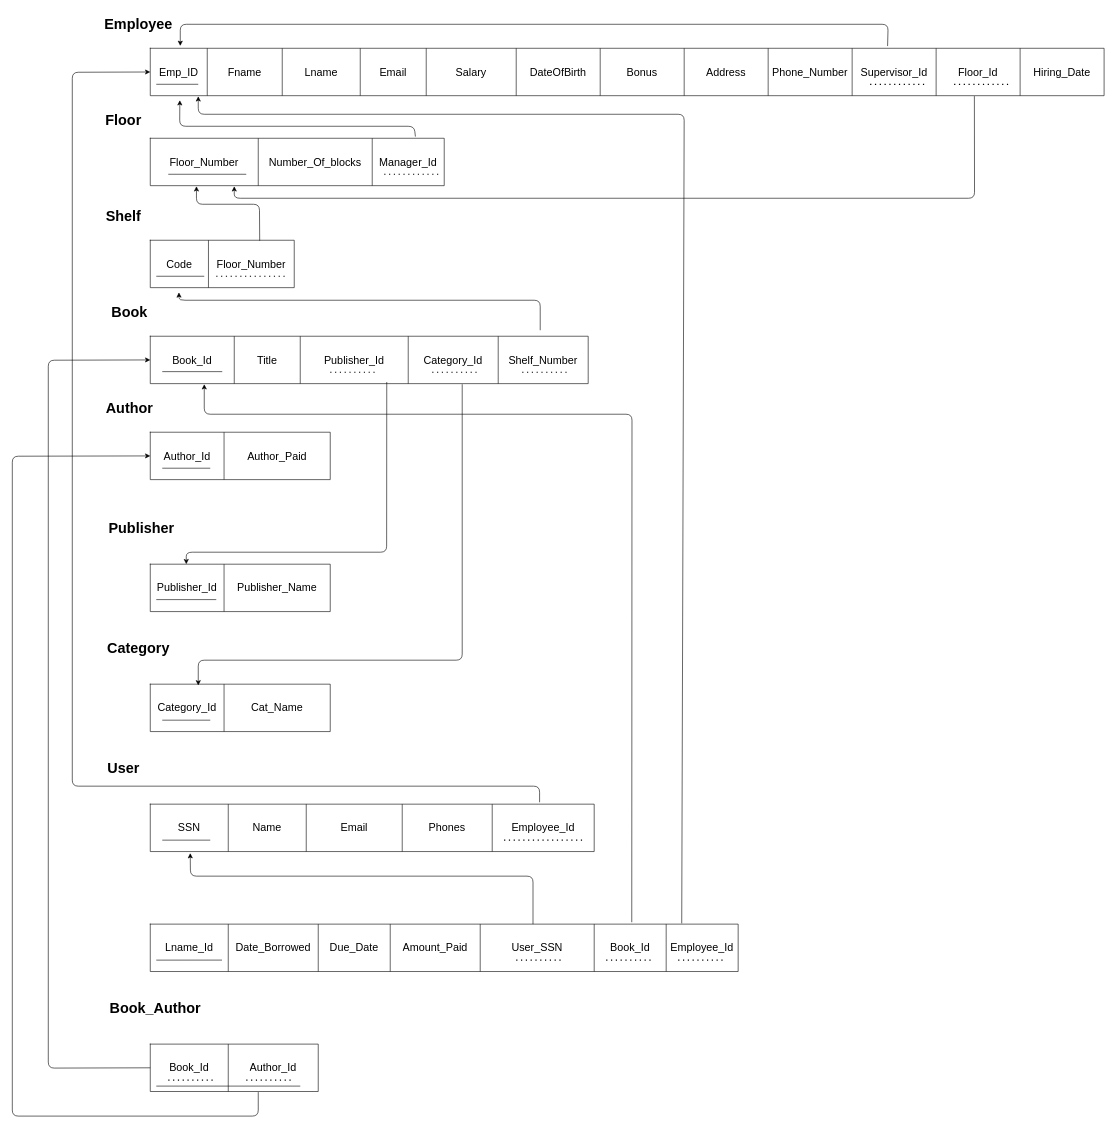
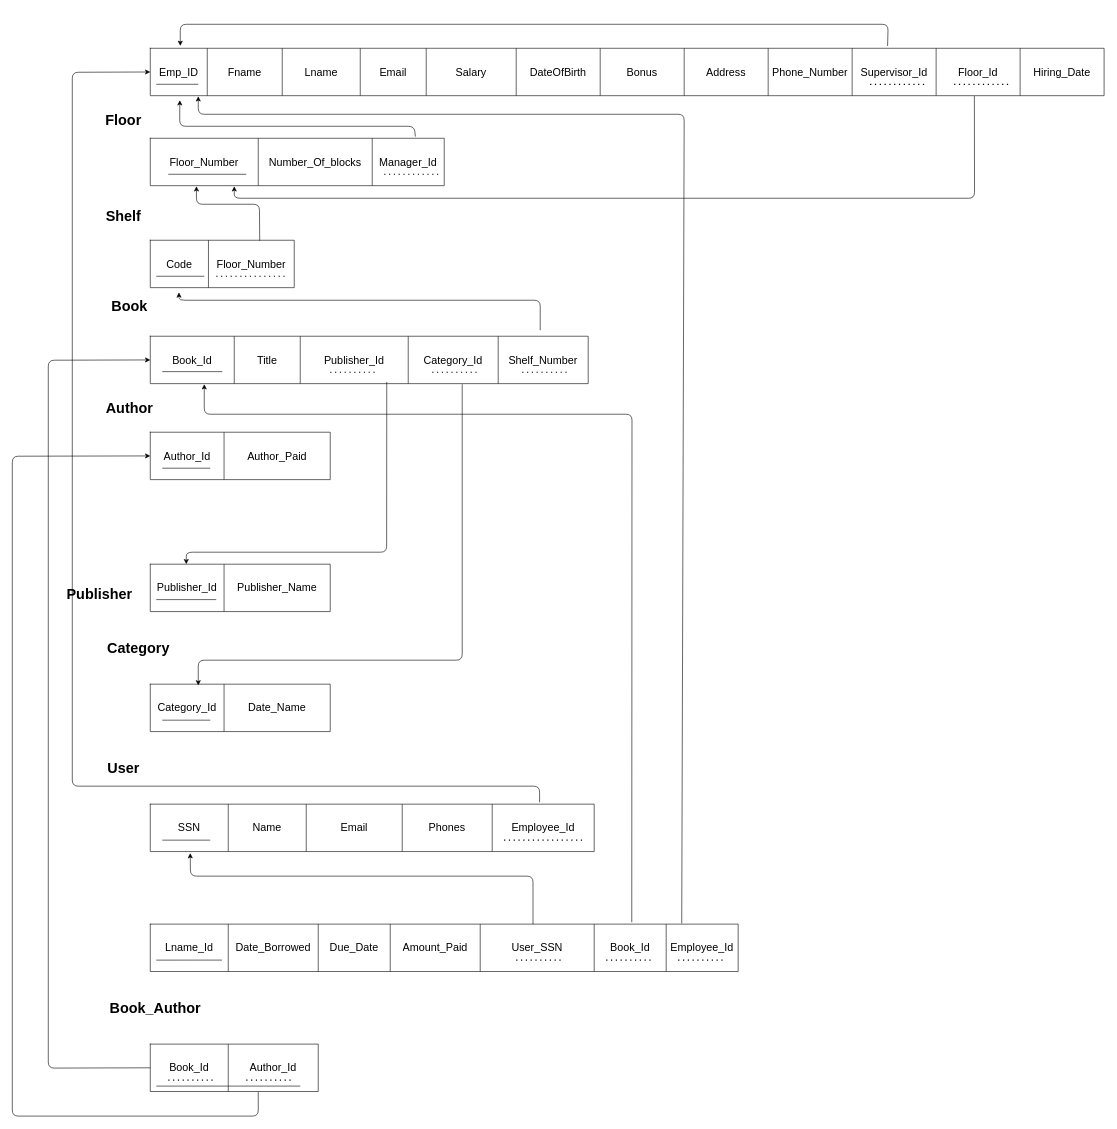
node "Employee": removed
node "Book": moved (129, 312) -> (129, 306)
node "Publisher": moved (141, 528) -> (99, 594)
node "Cat_Name": label "Cat_Name" -> "Date_Name"
